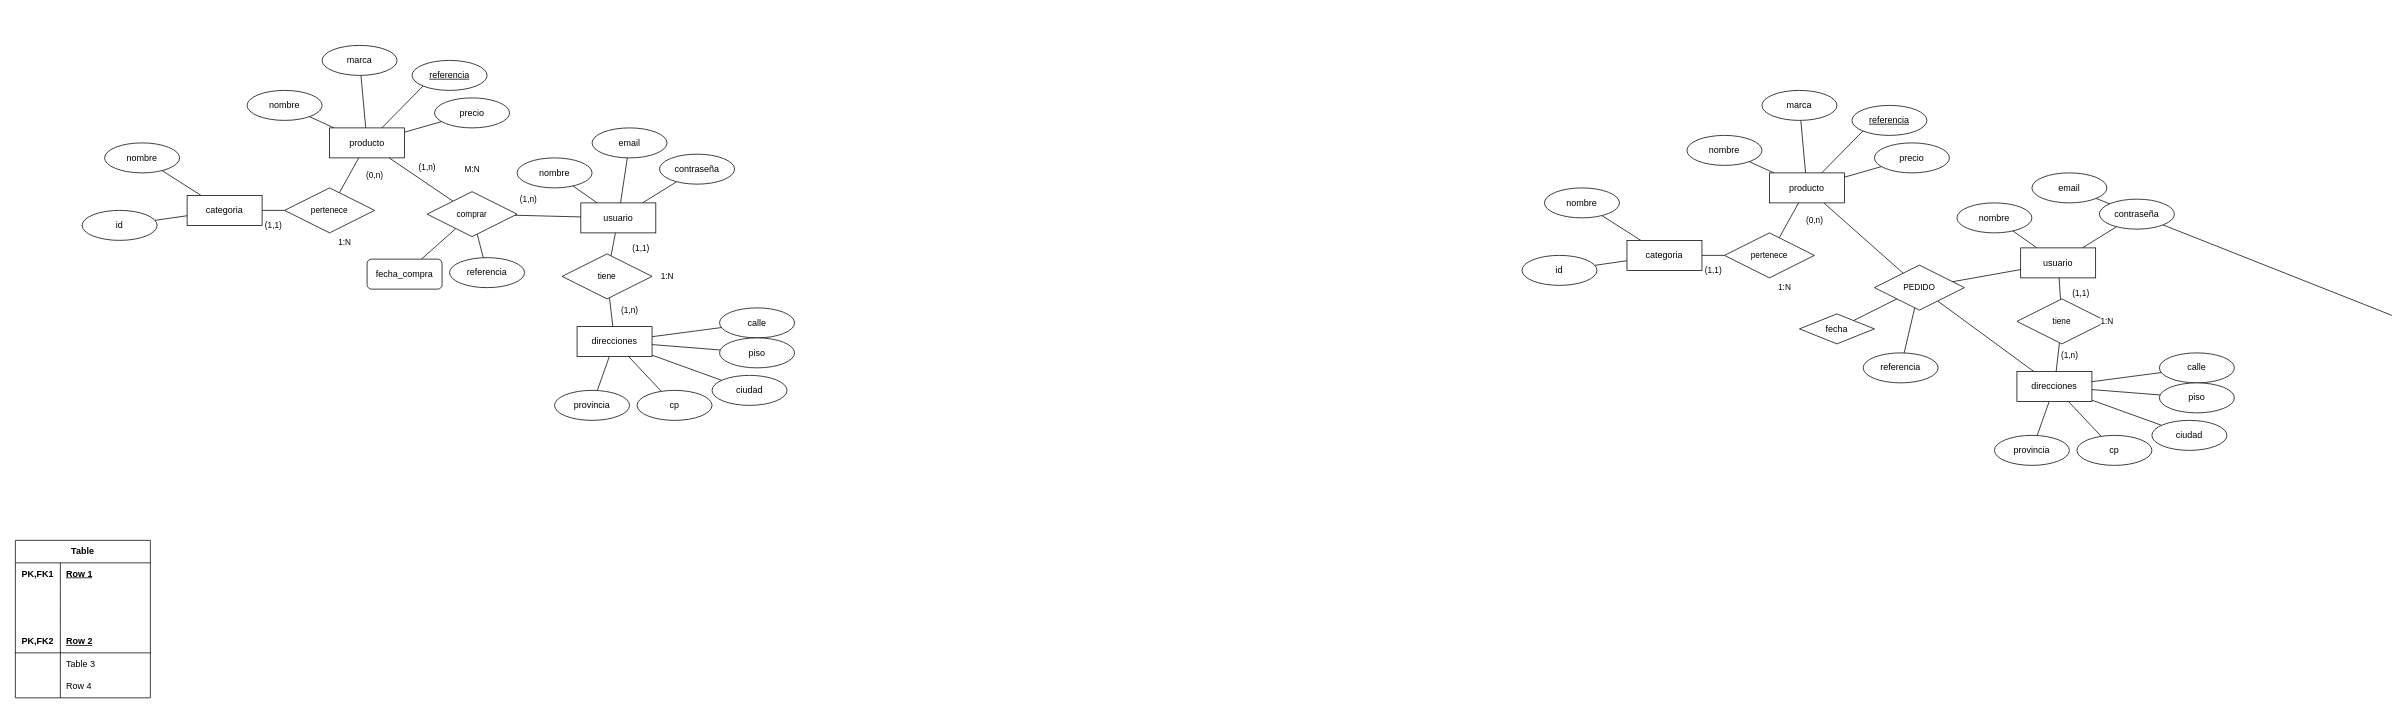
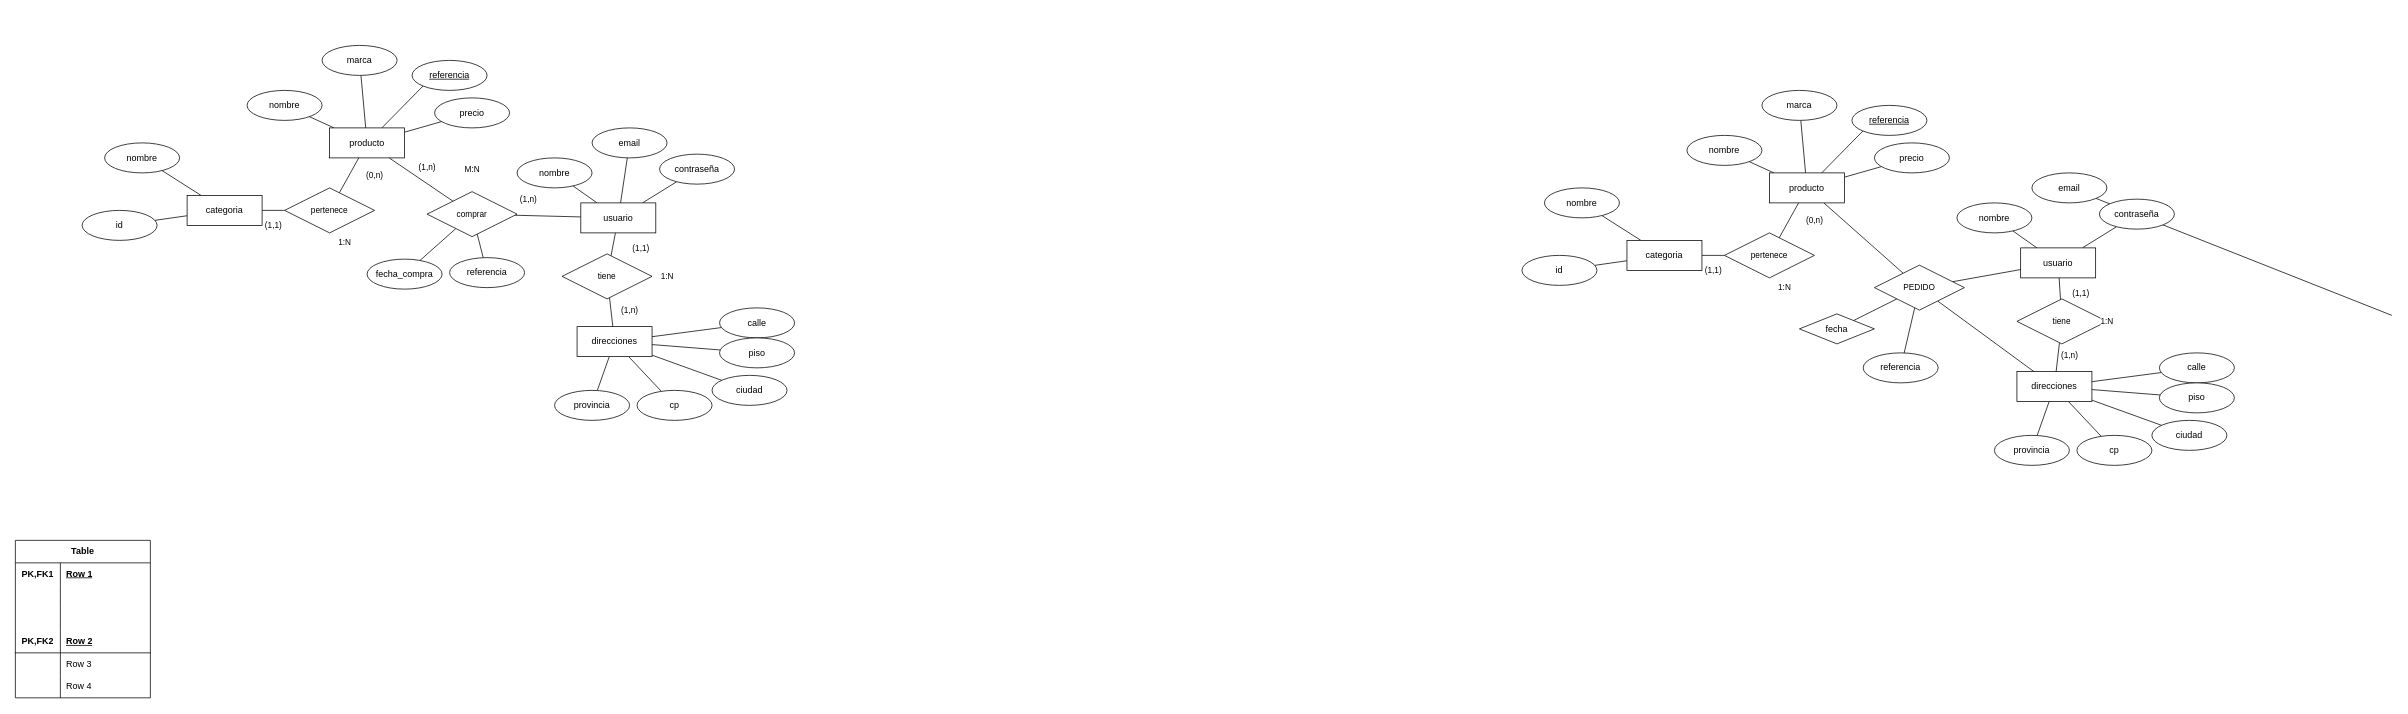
node "fecha_compra": shape rounded rectangle -> ellipse
node "Table 3": label "Table 3" -> "Row 3"
